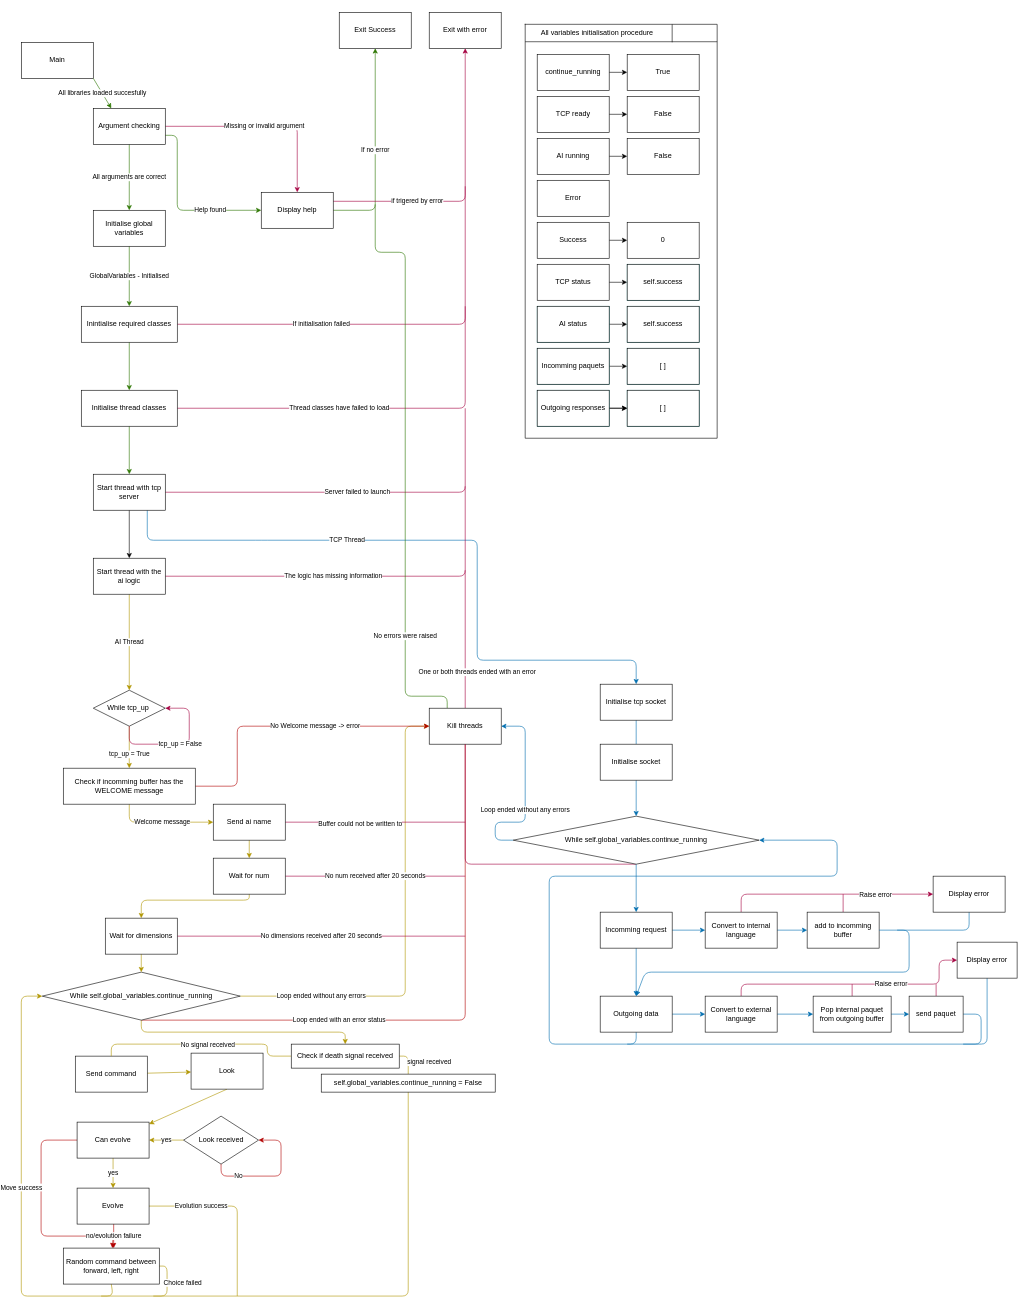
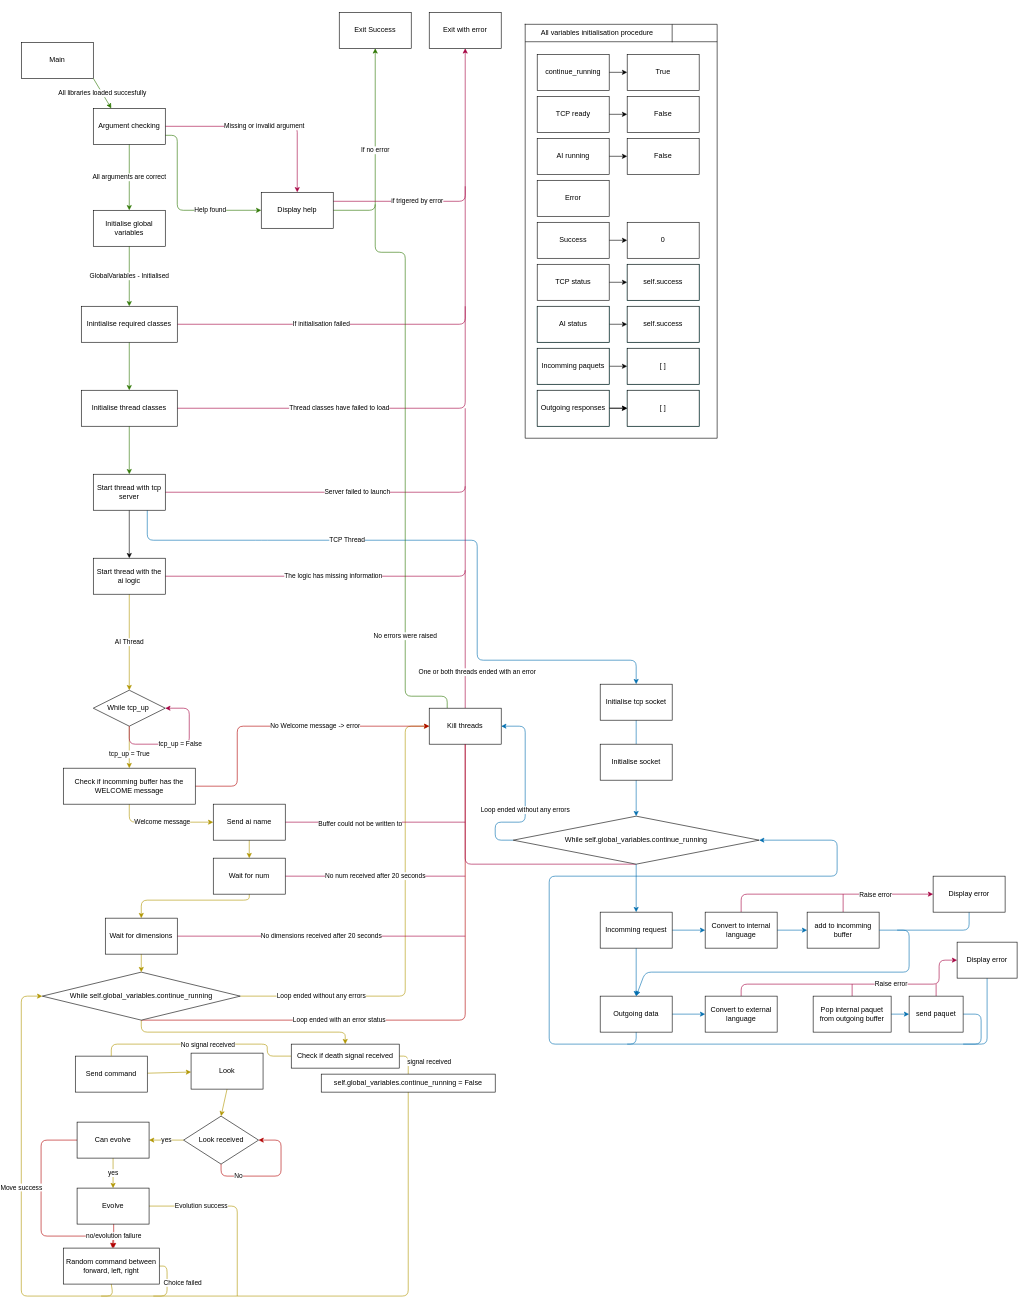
edge "Convert to external language" -> "Pop internal paquet from outgoing buffer": removed
edge "Look" -> "Can evolve": now "Look" -> "Look received"
